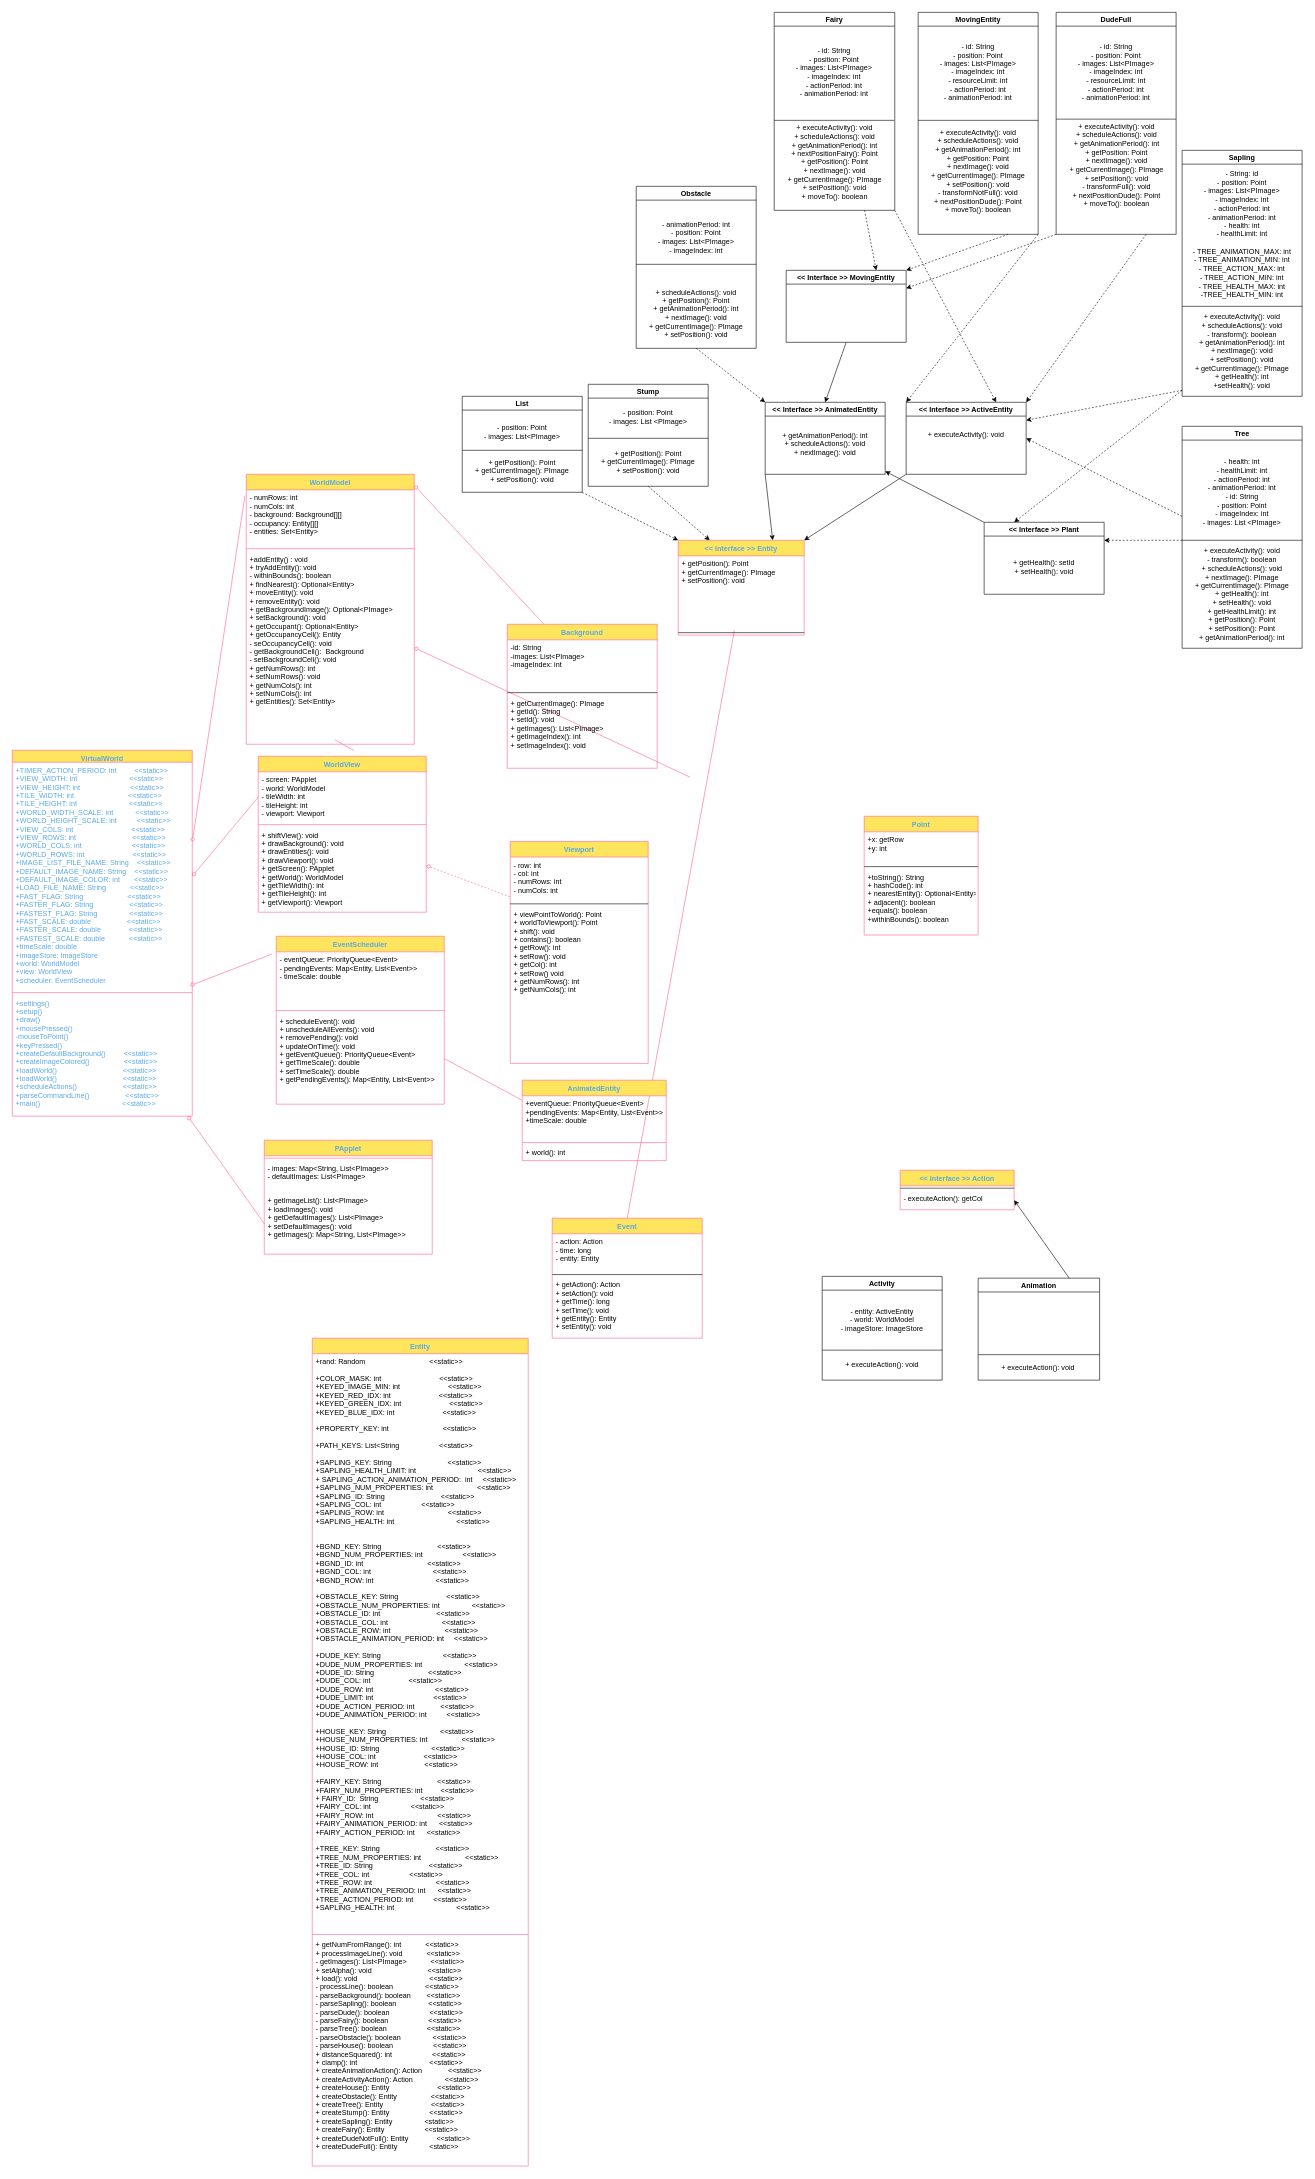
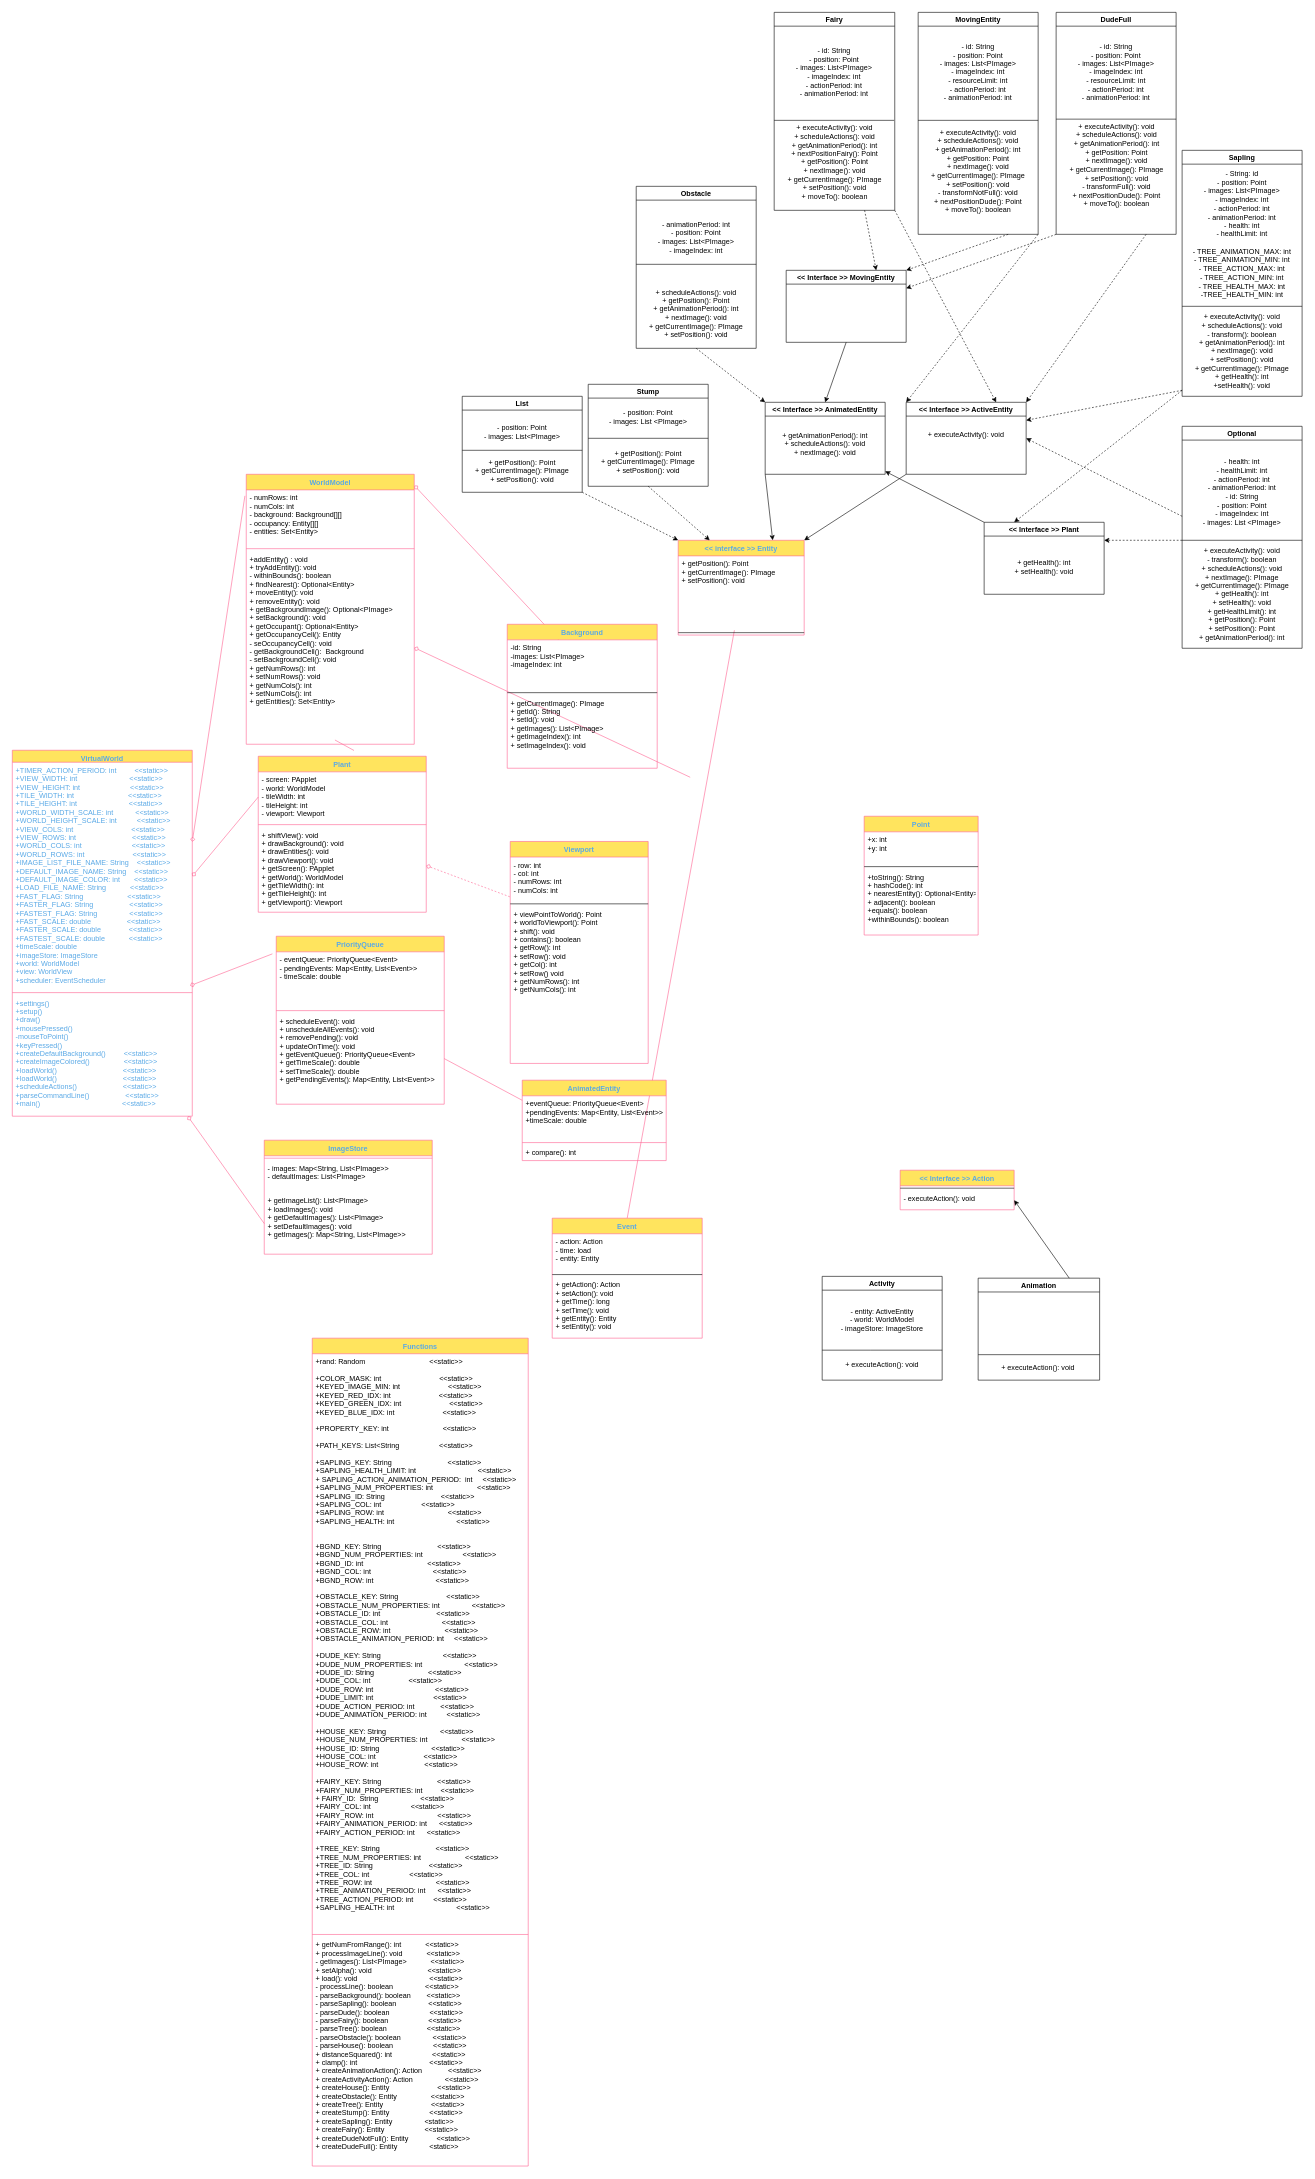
node "Tree": label "Tree" -> "Optional"
node "+ getHealth(): setId + setHealth(): void": label "+ getHealth(): setId + setHealth(): void" -> "+ getHealth(): int + setHealth(): void"
node "WorldView": label "WorldView" -> "Plant"
node "+x: getRow +y: int": label "+x: getRow +y: int" -> "+x: int +y: int"
node "EventScheduler": label "EventScheduler" -> "PriorityQueue"
node "PApplet": label "PApplet" -> "ImageStore"
node "+ world(): int": label "+ world(): int" -> "+ compare(): int"
node "- executeAction(): getCol": label "- executeAction(): getCol" -> "- executeAction(): void"
node "- action: Action - time: long - entity: Entity": label "- action: Action - time: long - entity: Entity" -> "- action: Action - time: load - entity: Entity"
node "Entity": label "Entity" -> "Functions"
